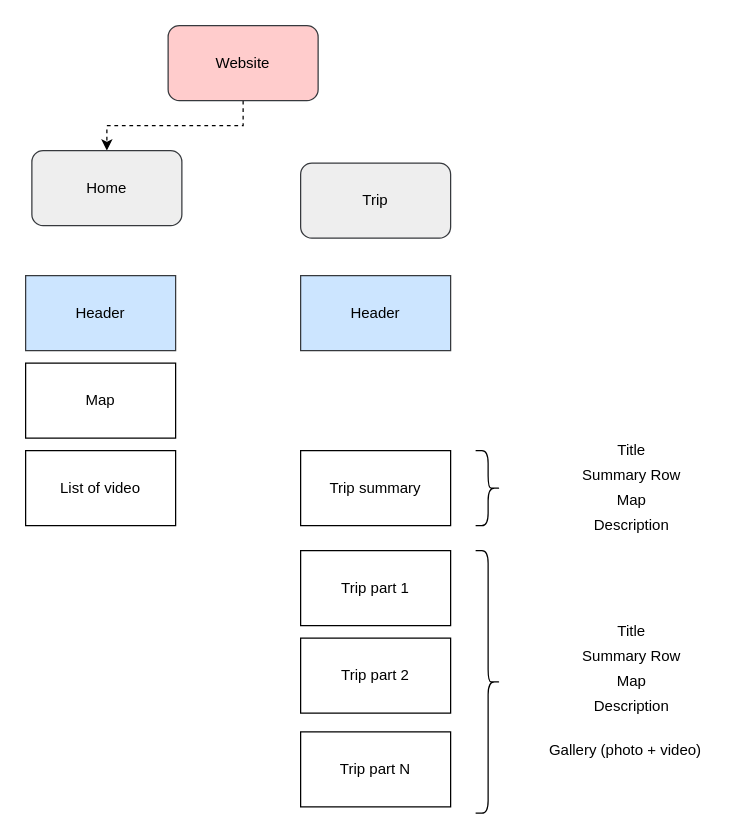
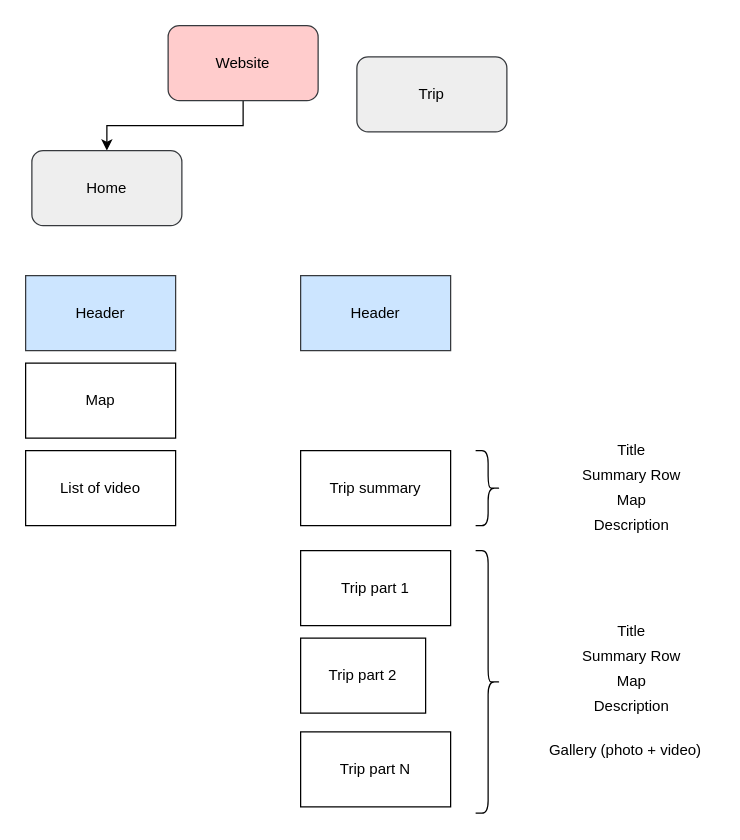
edge "Website" -> "Home": style dashed -> solid
node "Trip": moved (376, 201) -> (432, 94)
node "Trip part 2": size 150x75 -> 125x75
